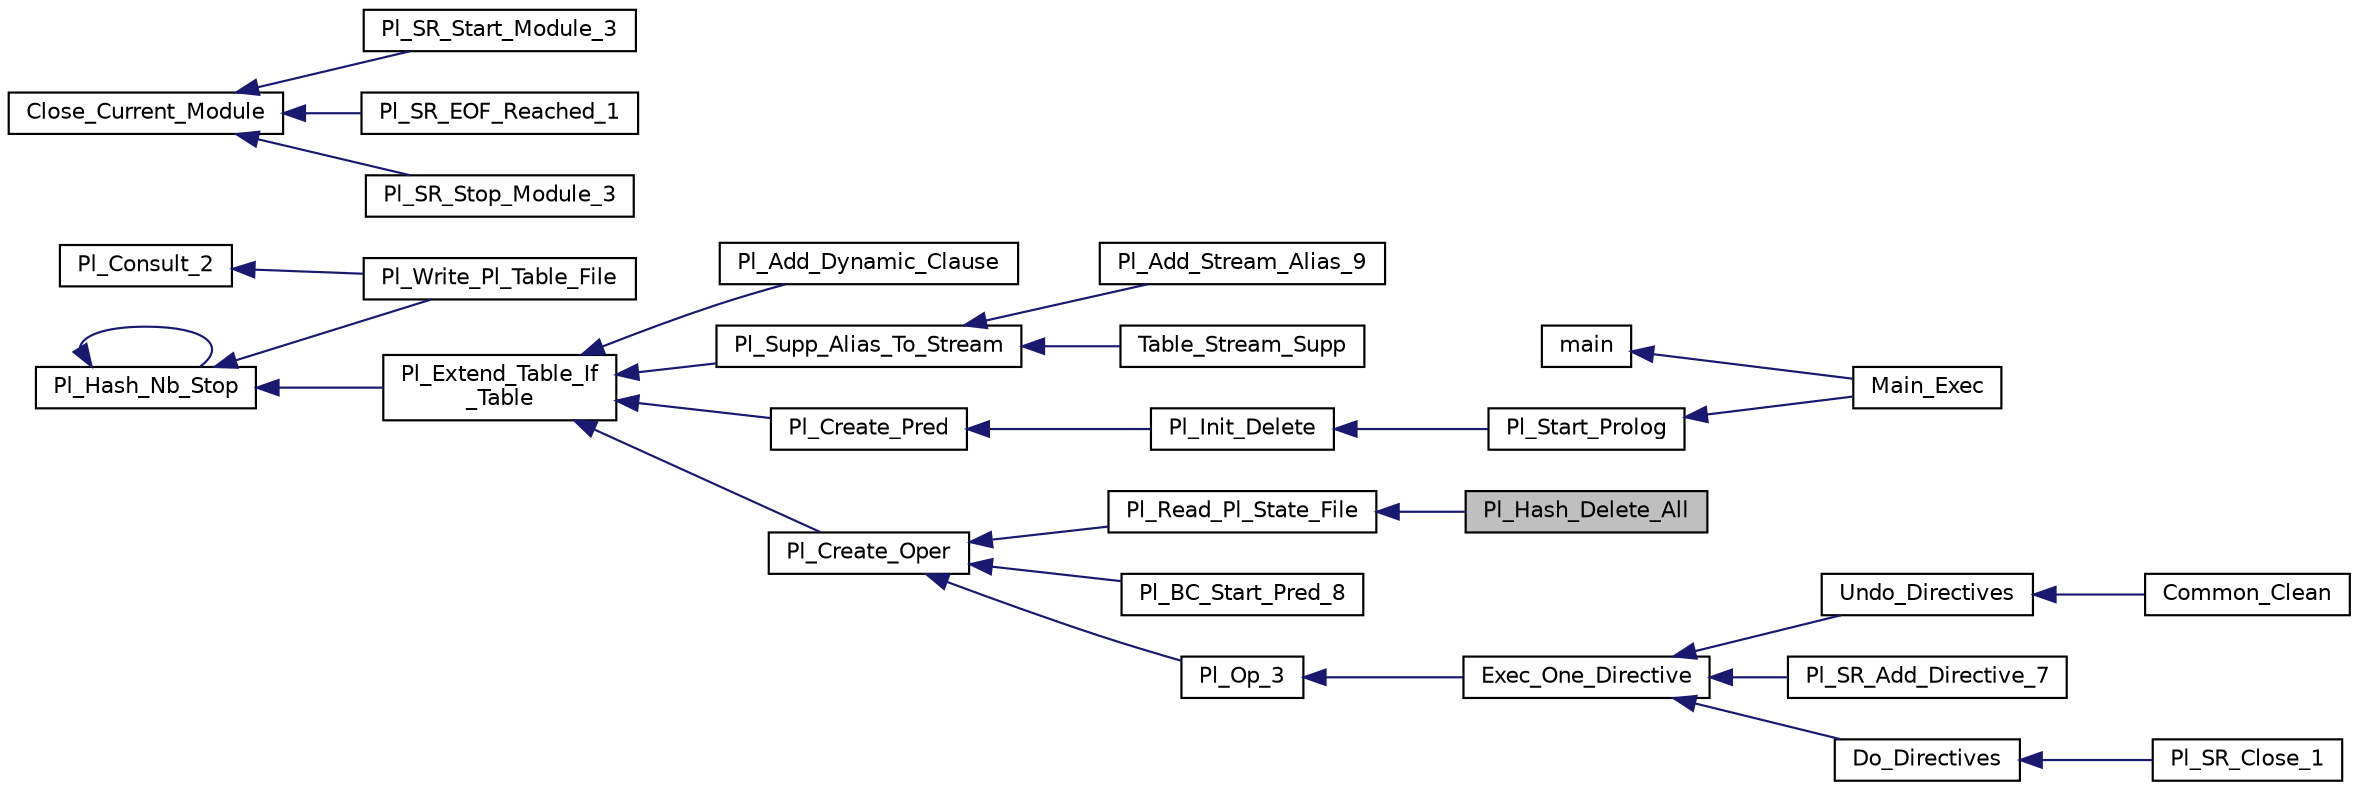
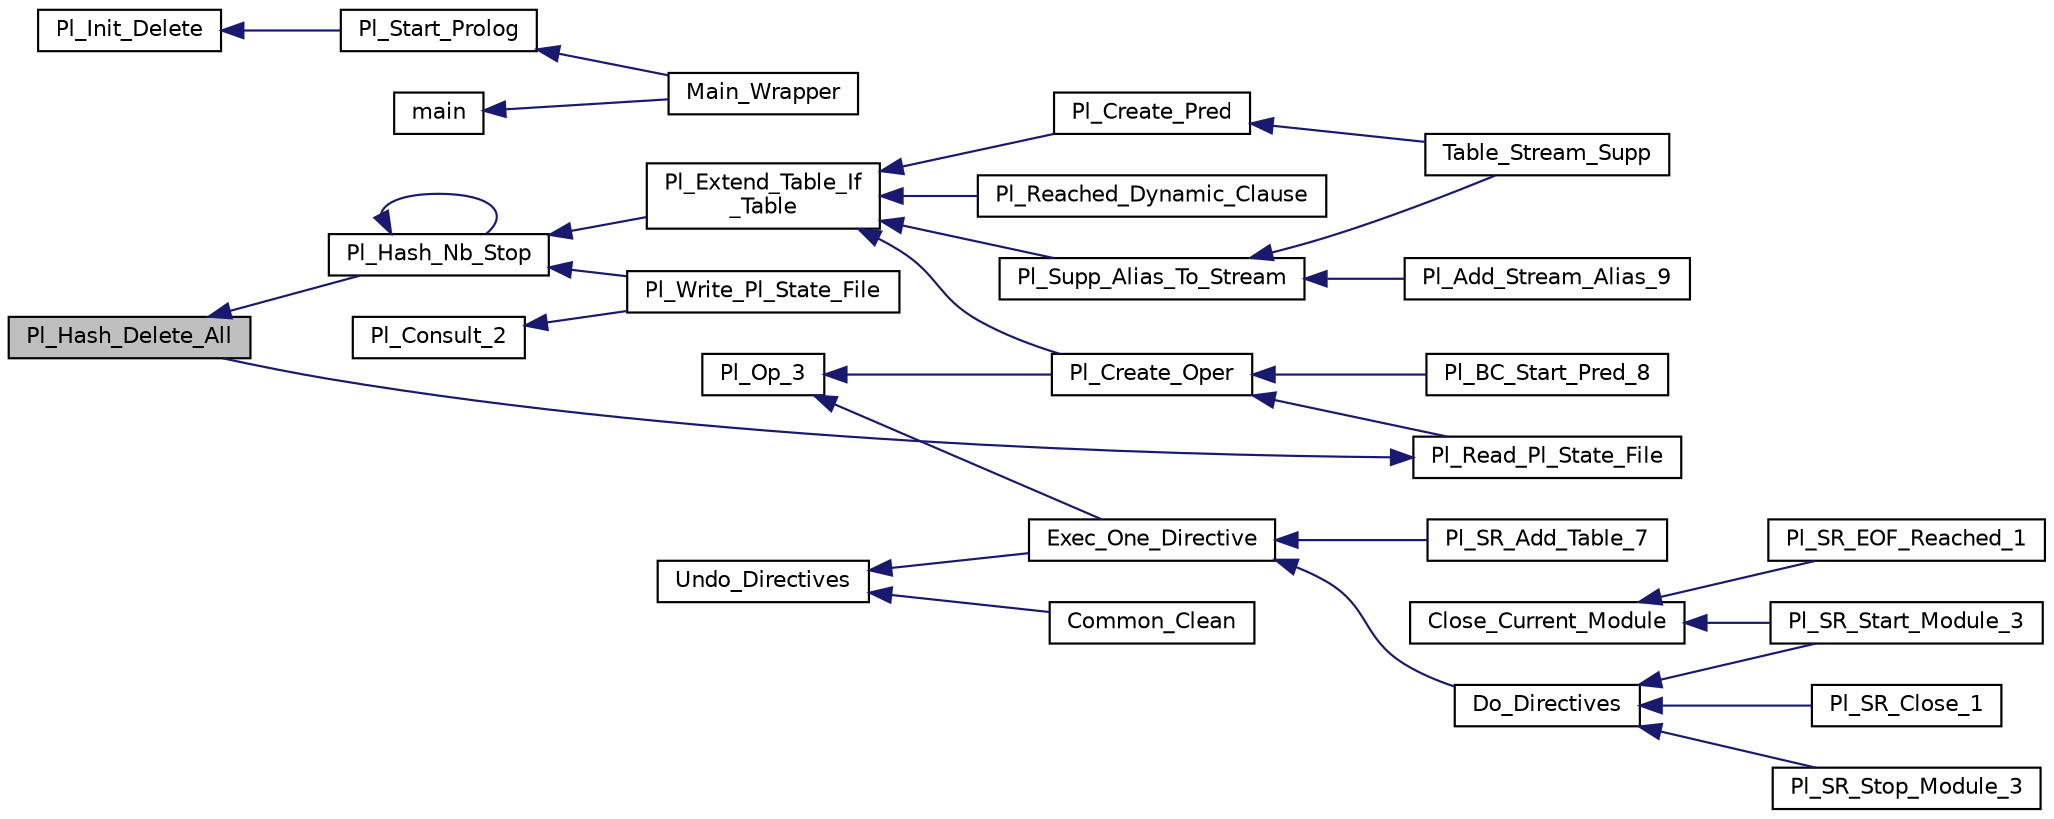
edge "Pl_SR_Stop_Module_3" -> "Close_Current_Module": now "Pl_SR_Stop_Module_3" -> "Do_Directives"
node "Pl_Add_Dynamic_Clause": label "Pl_Add_Dynamic_Clause" -> "Pl_Reached_Dynamic_Clause"
node "Pl_Write_Pl_Table_File": label "Pl_Write_Pl_Table_File" -> "Pl_Write_Pl_State_File"
edge "Pl_Hash_Nb_Stop" -> "Pl_Hash_Delete_All": added
node "Main_Exec": label "Main_Exec" -> "Main_Wrapper"
edge "Pl_Init_Delete" -> "Pl_Create_Pred": now "Table_Stream_Supp" -> "Pl_Create_Pred"
edge "Pl_Op_3" -> "Pl_Create_Oper": reversed
edge "Undo_Directives" -> "Exec_One_Directive": reversed
edge "Pl_SR_Start_Module_3" -> "Do_Directives": added
node "Pl_SR_Add_Directive_7": label "Pl_SR_Add_Directive_7" -> "Pl_SR_Add_Table_7"
